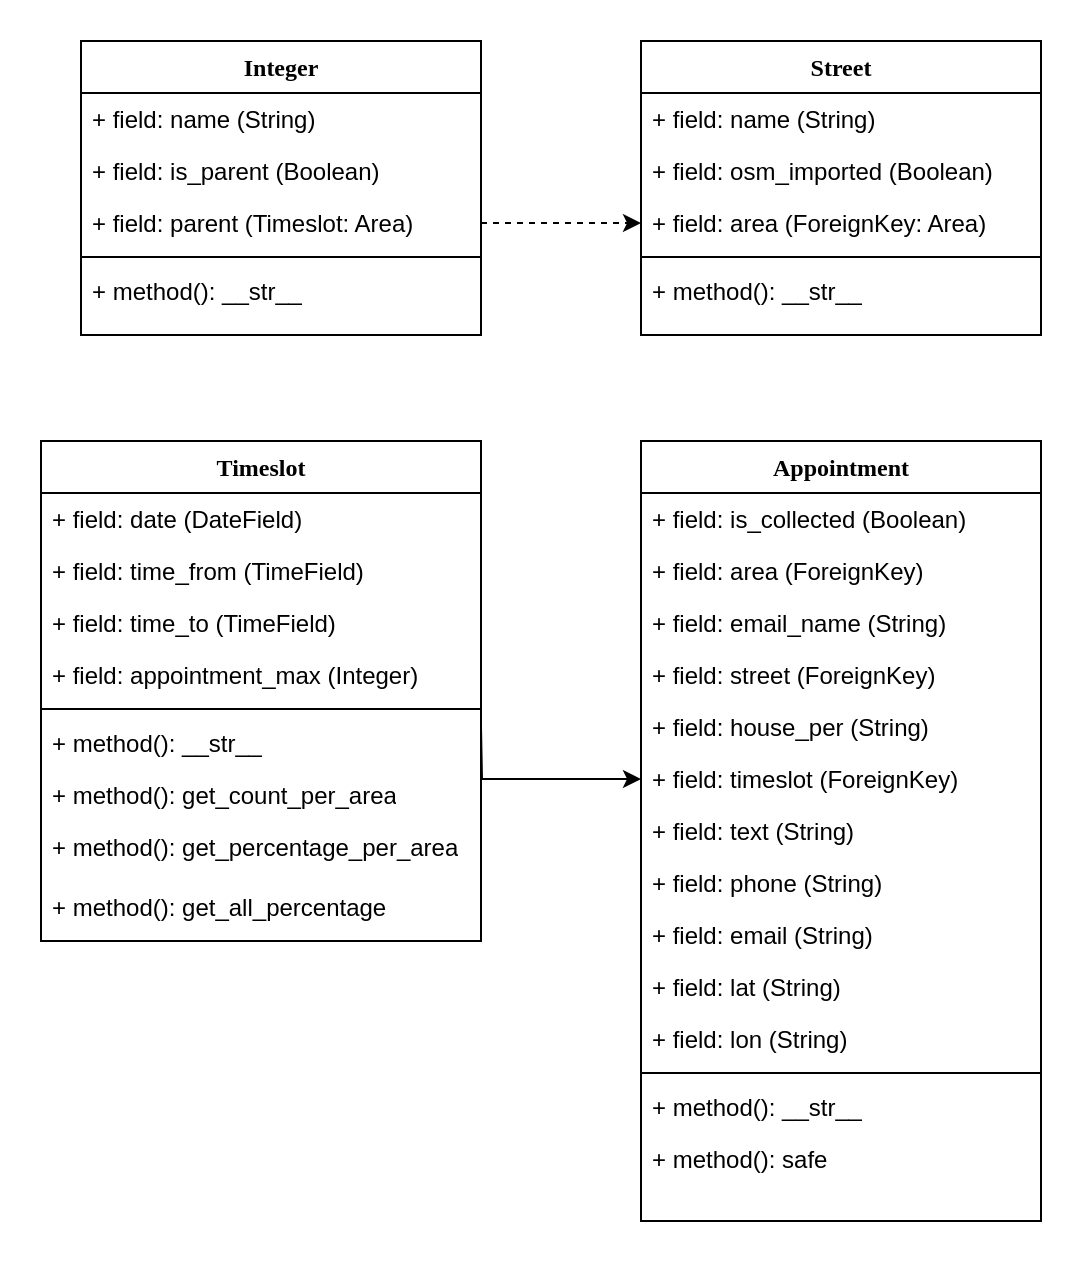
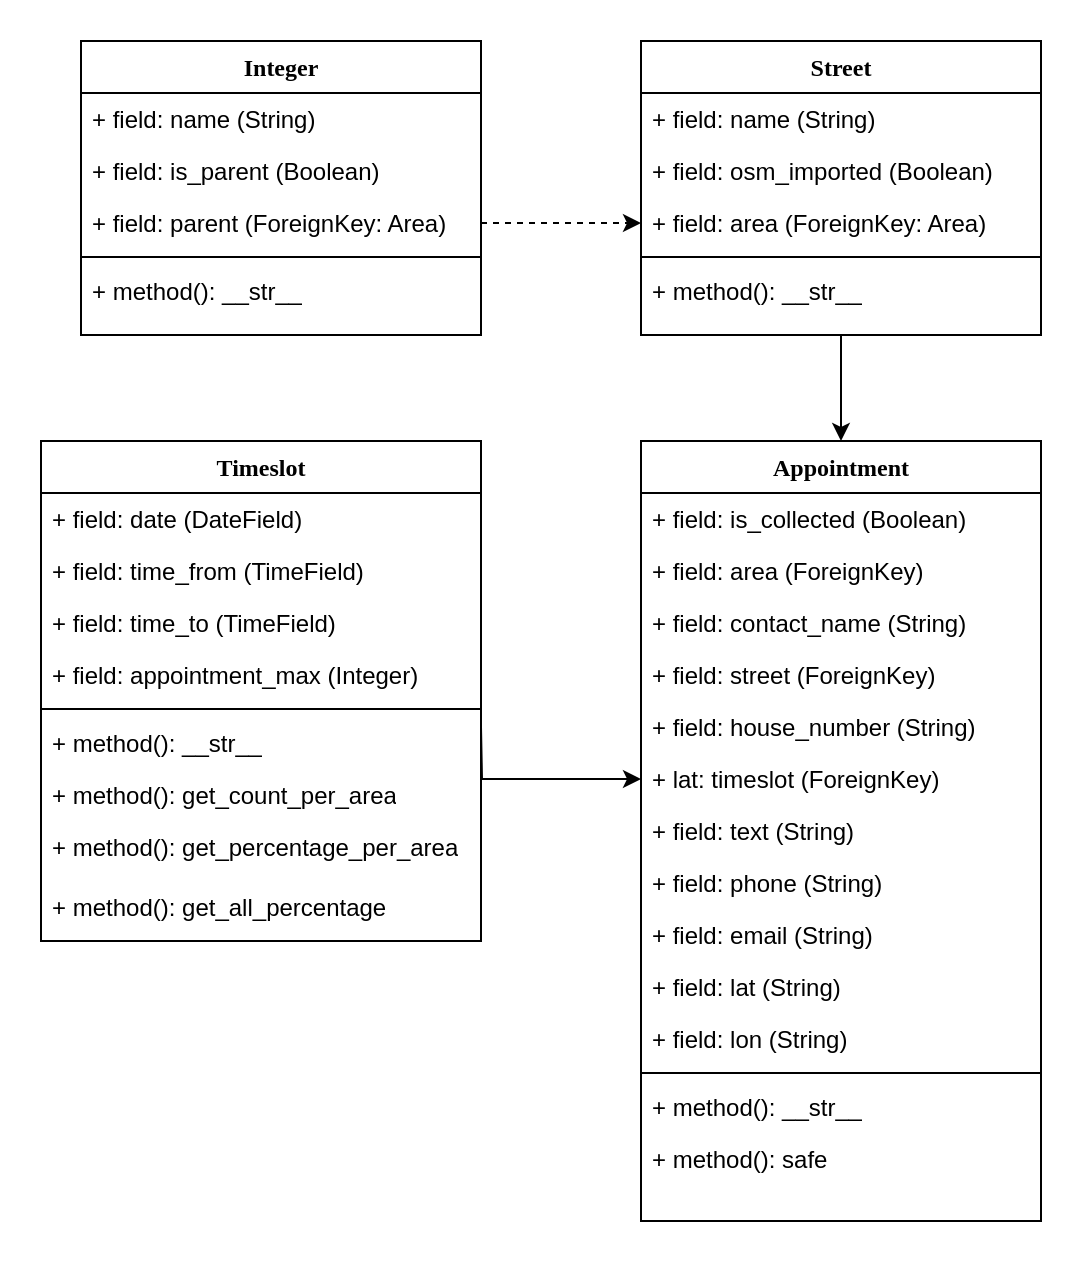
node "+ field: parent (Timeslot: Area)": label "+ field: parent (Timeslot: Area)" -> "+ field: parent (ForeignKey: Area)"
edge "Street" -> "Appointment": added
node "+ field: email_name (String)": label "+ field: email_name (String)" -> "+ field: contact_name (String)"
node "+ field: house_per (String)": label "+ field: house_per (String)" -> "+ field: house_number (String)"
node "+ field: timeslot (ForeignKey)": label "+ field: timeslot (ForeignKey)" -> "+ lat: timeslot (ForeignKey)"
